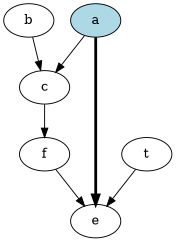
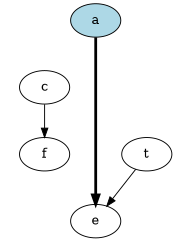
node "b": removed
edge "a" -> "c": removed
edge "f" -> "e": removed
